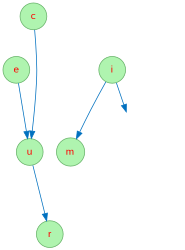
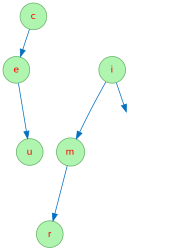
edge "c" -> "u": now "c" -> "e"
edge "u" -> "r": now "m" -> "r"
